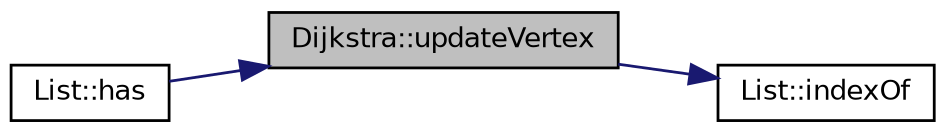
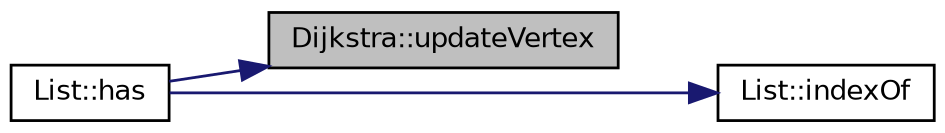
edge "Dijkstra::updateVertex" -> "List::indexOf": now "List::has" -> "List::indexOf"
